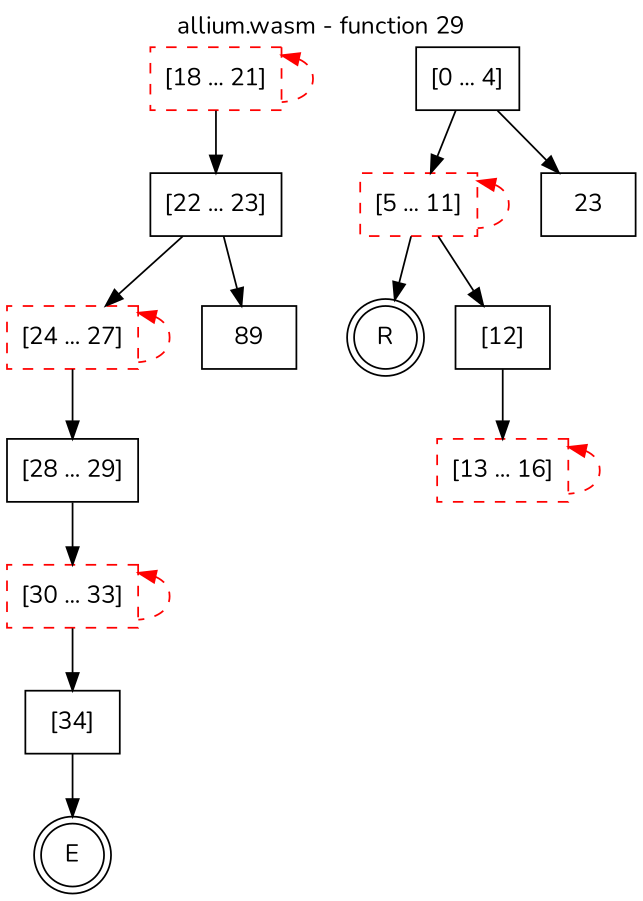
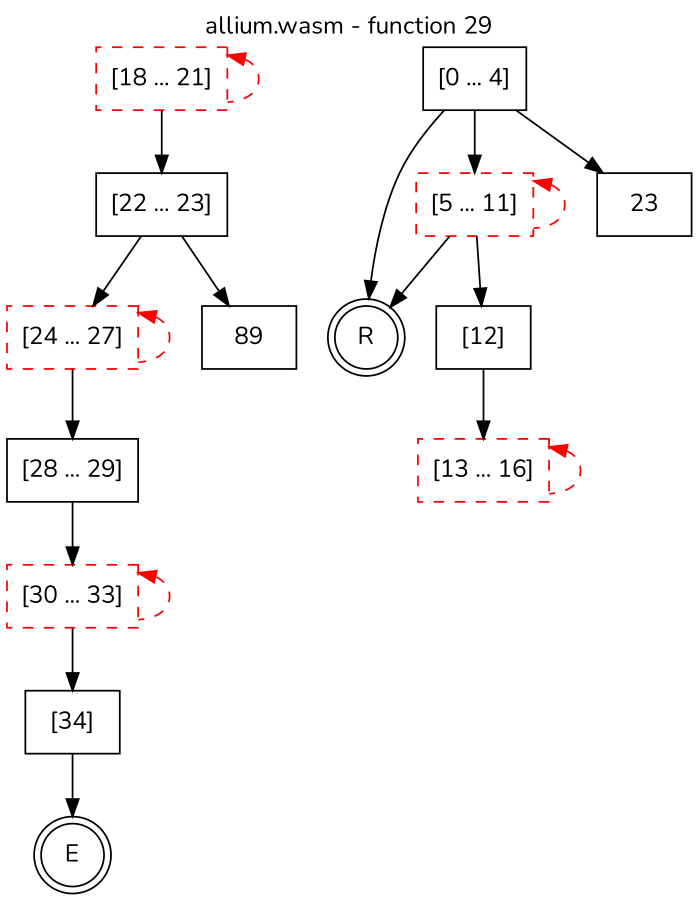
edge "[0 ... 4]" -> "R": added
